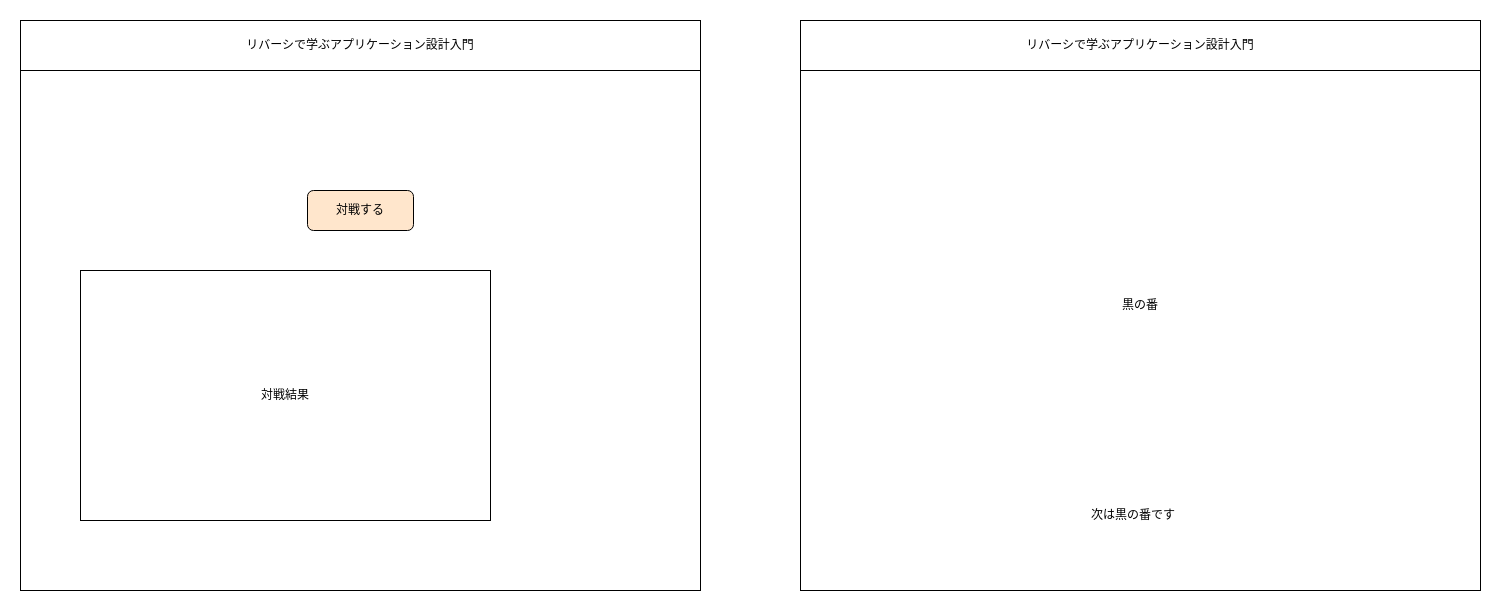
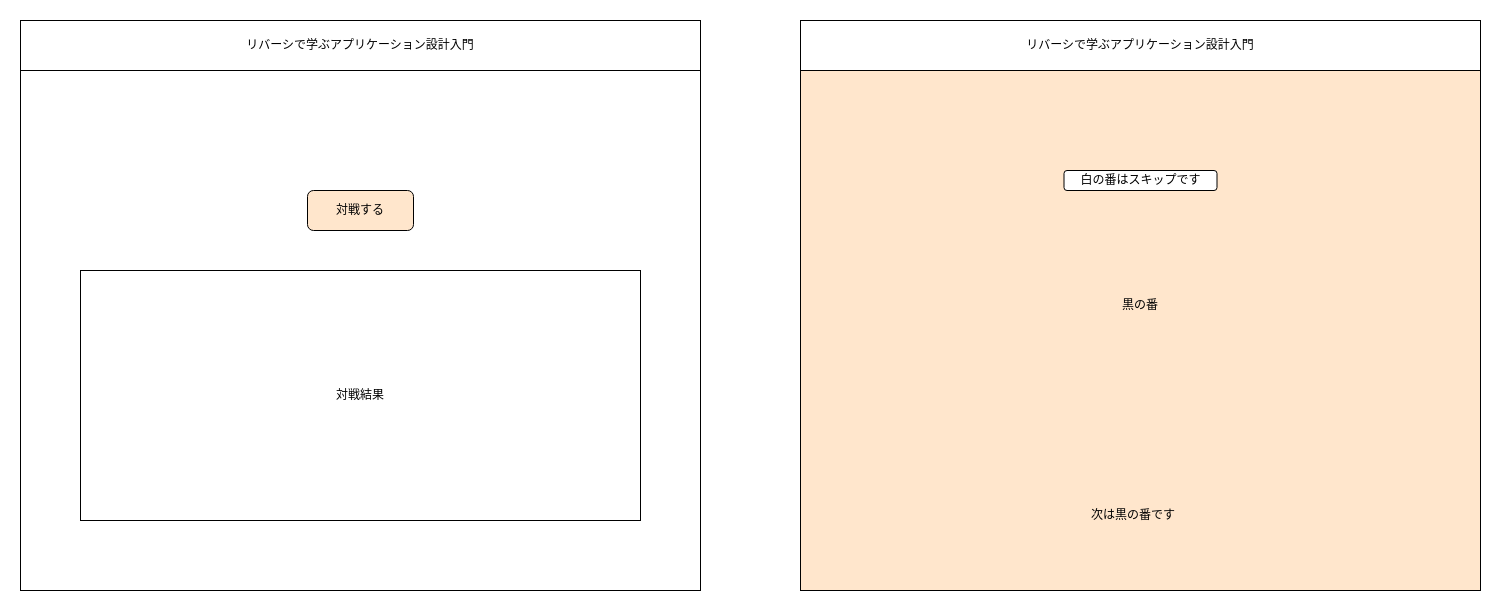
node "白の番はスキップです": added
node "黒の番": fillcolor #ffffff -> #ffe6cc
node "対戦結果": size 410x250 -> 560x250
